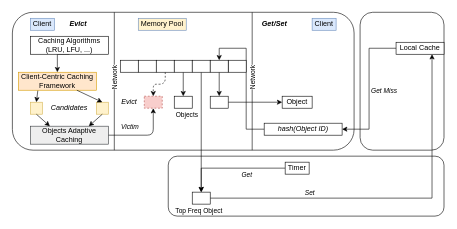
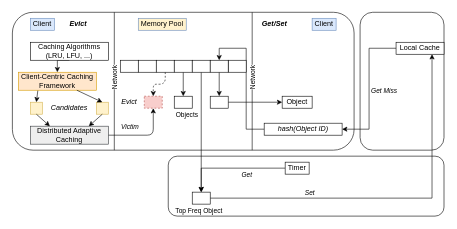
node "Caching Algorithms (LRU, LFU, ...)": moved (69, 45) -> (69, 51)
node "Objects Adaptive Caching": label "Objects Adaptive Caching" -> "Distributed Adaptive Caching"
